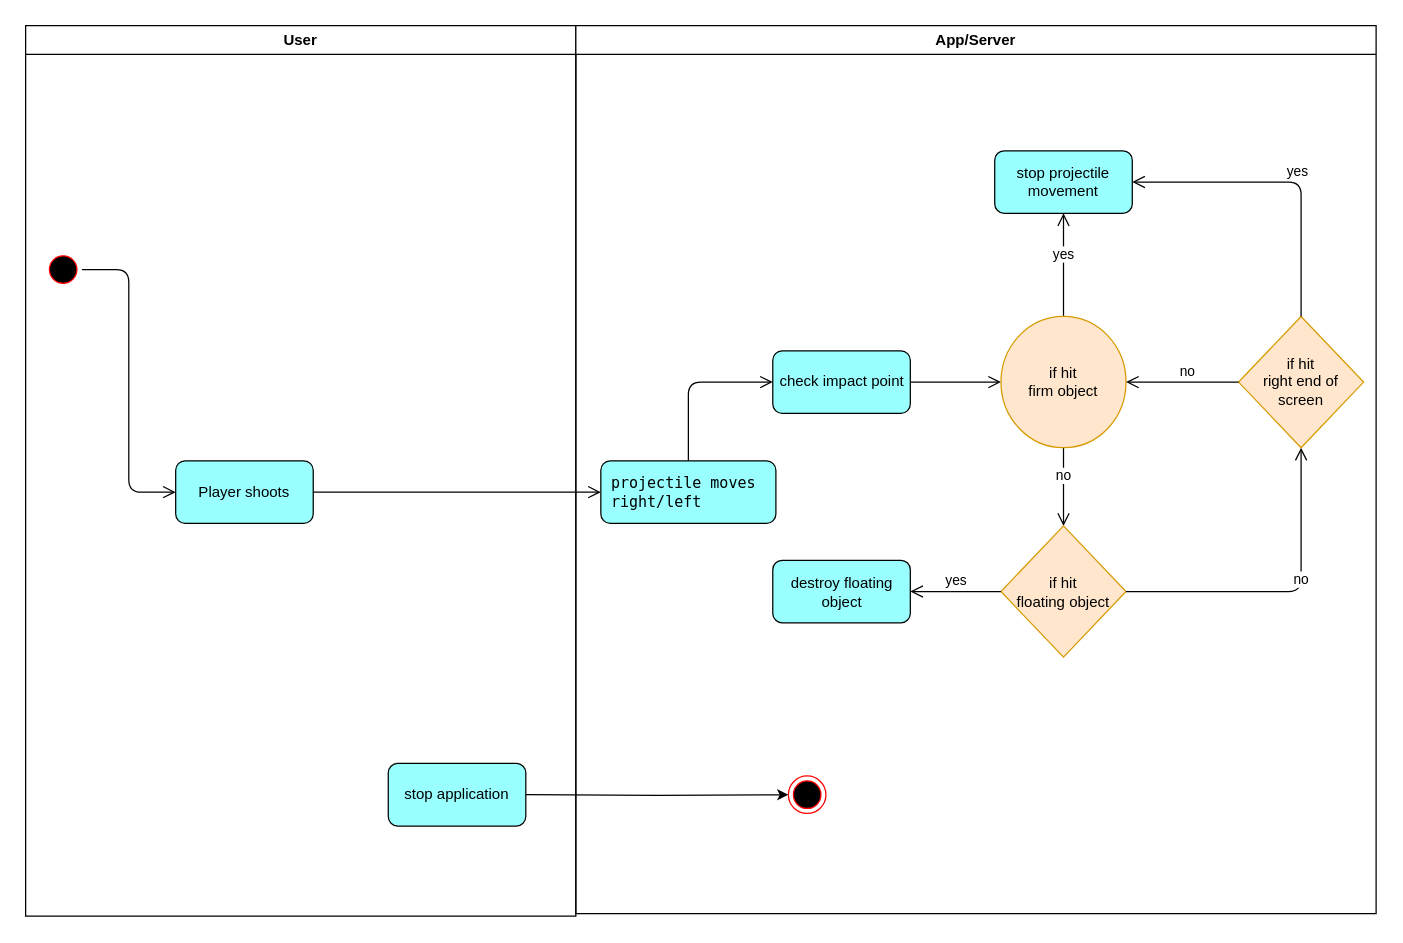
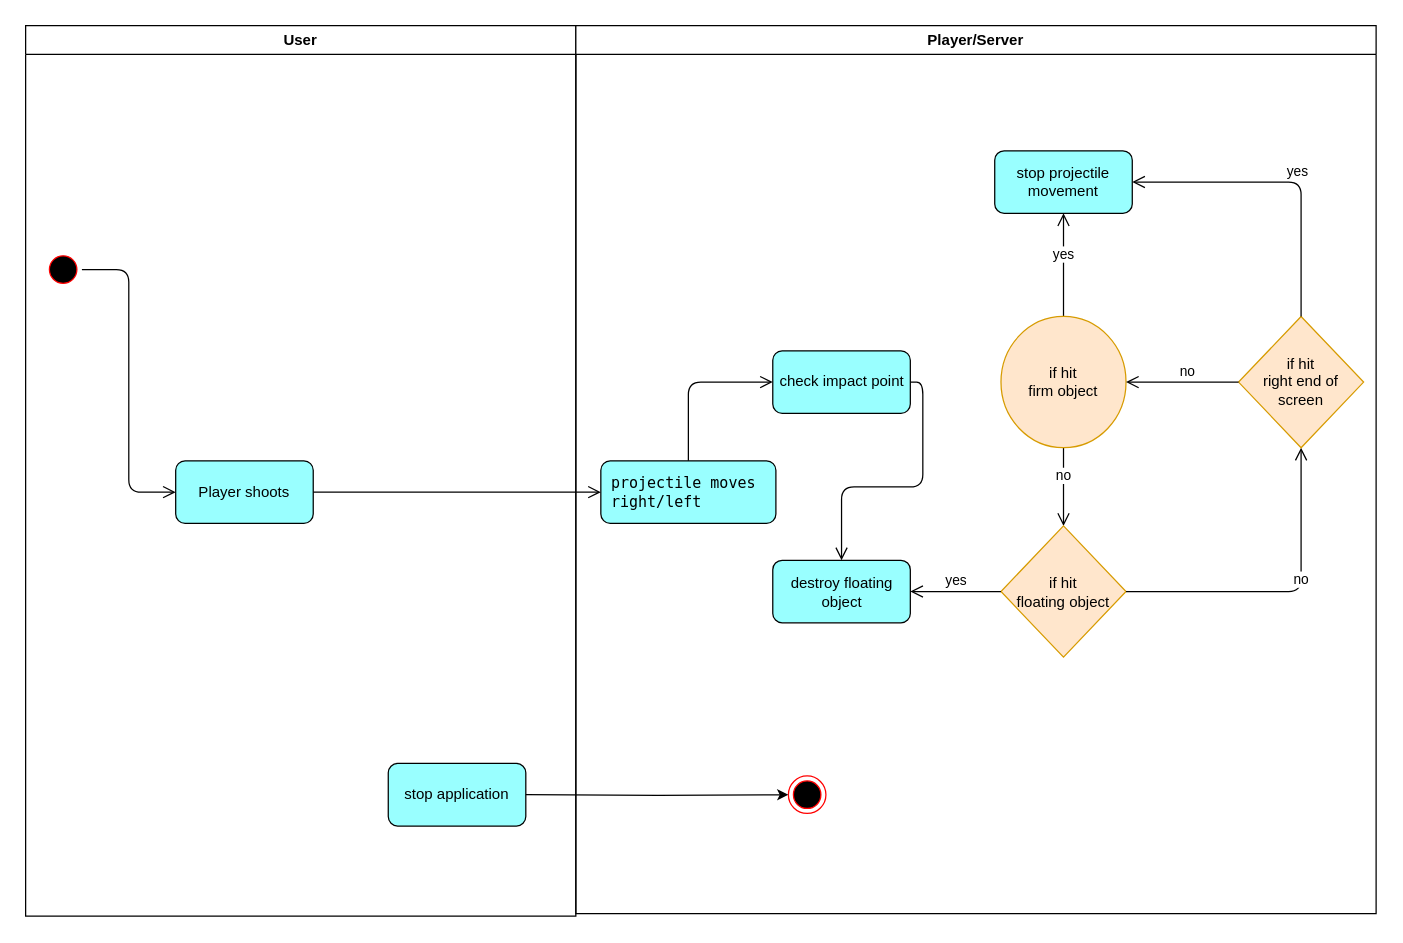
node "App/Server": label "App/Server" -> "Player/Server"
edge "check impact point" -> "if hit firm object": now "check impact point" -> "destroy floating object"
